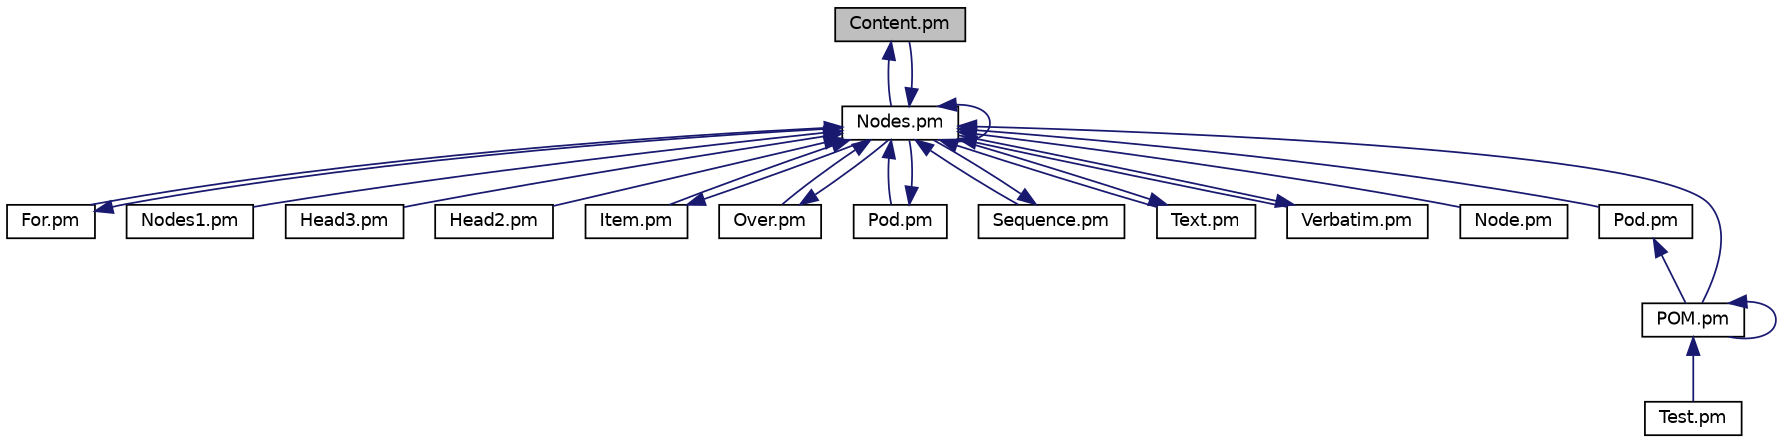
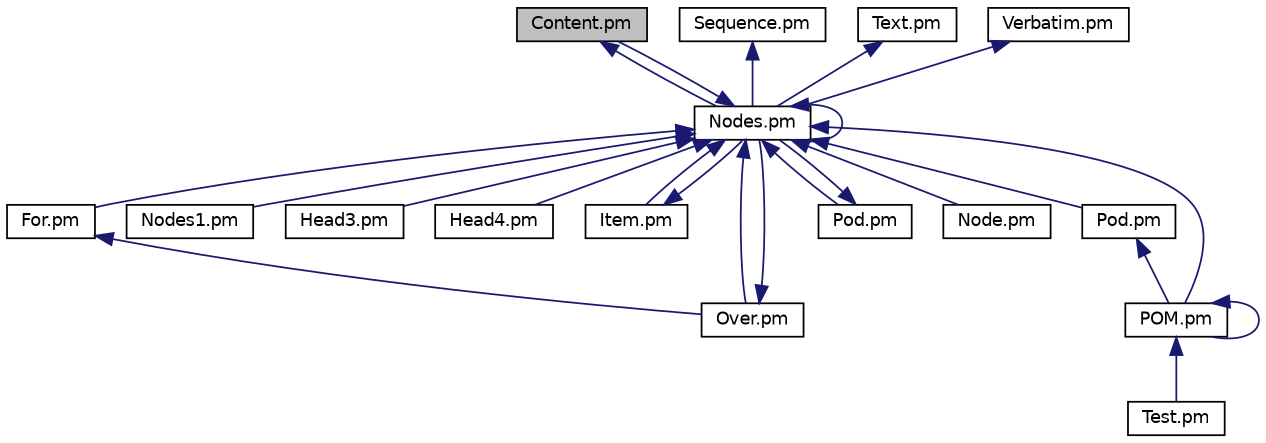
edge "Nodes.pm" -> "For.pm": now "Over.pm" -> "For.pm"
edge "Verbatim.pm" -> "Nodes.pm": removed
edge "Text.pm" -> "Nodes.pm": removed
edge "Sequence.pm" -> "Nodes.pm": removed
node "Head2.pm": label "Head2.pm" -> "Head4.pm"
